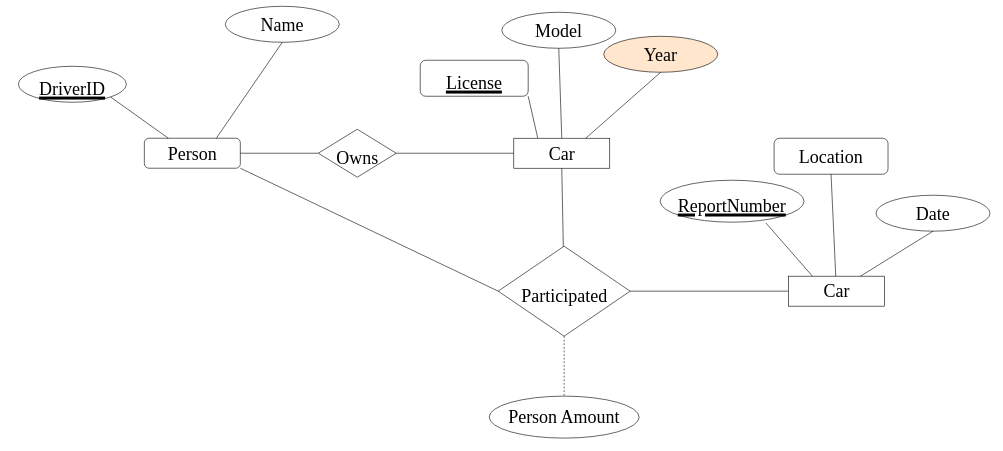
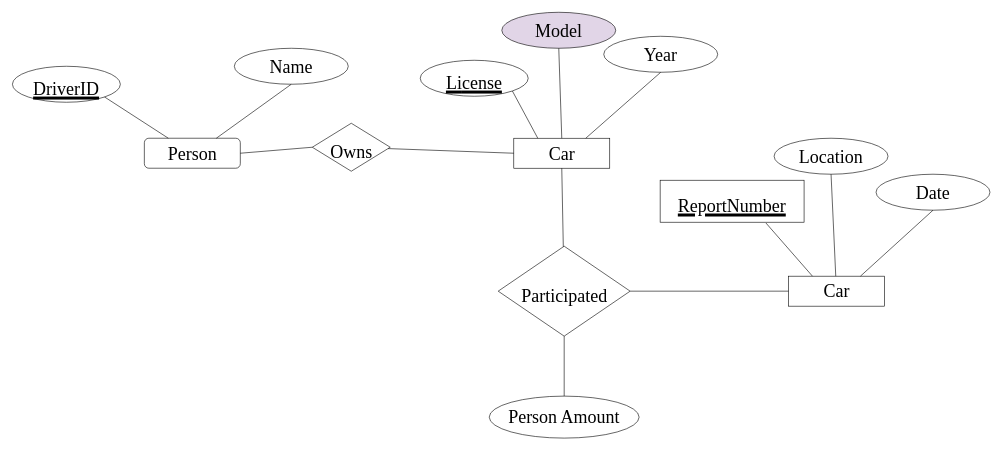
node "Name": moved (282, 24) -> (291, 66)
node "Model": fillcolor #ffffff -> #e1d5e7
node "Year": fillcolor #ffe6cc -> #ffffff
node "License": shape rounded rectangle -> ellipse
node "DriverID": moved (72, 84) -> (66, 84)
node "Owns": moved (357, 153) -> (351, 147)
node "Location": shape rounded rectangle -> ellipse
node "ReportNumber": shape ellipse -> rectangle
node "Date": moved (933, 213) -> (933, 192)
edge "Person" -- "Participated": removed
edge "Participated" -- "Person Amount": style dashed -> solid
